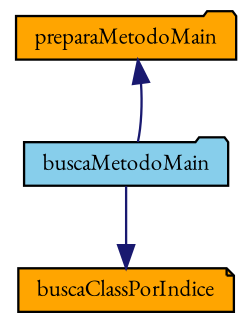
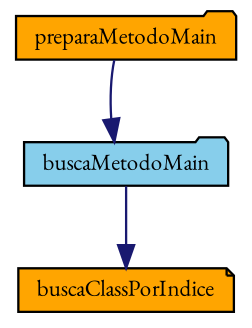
edge "buscaMetodoMain" -> "preparaMetodoMain": reversed
